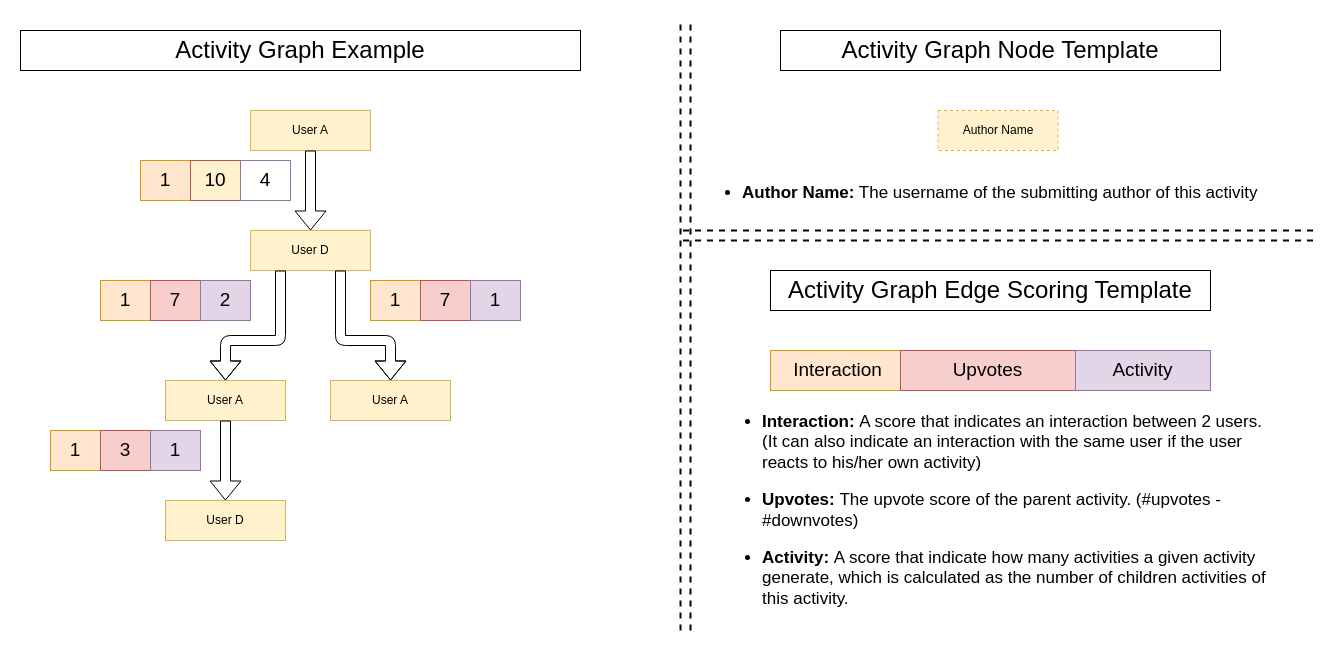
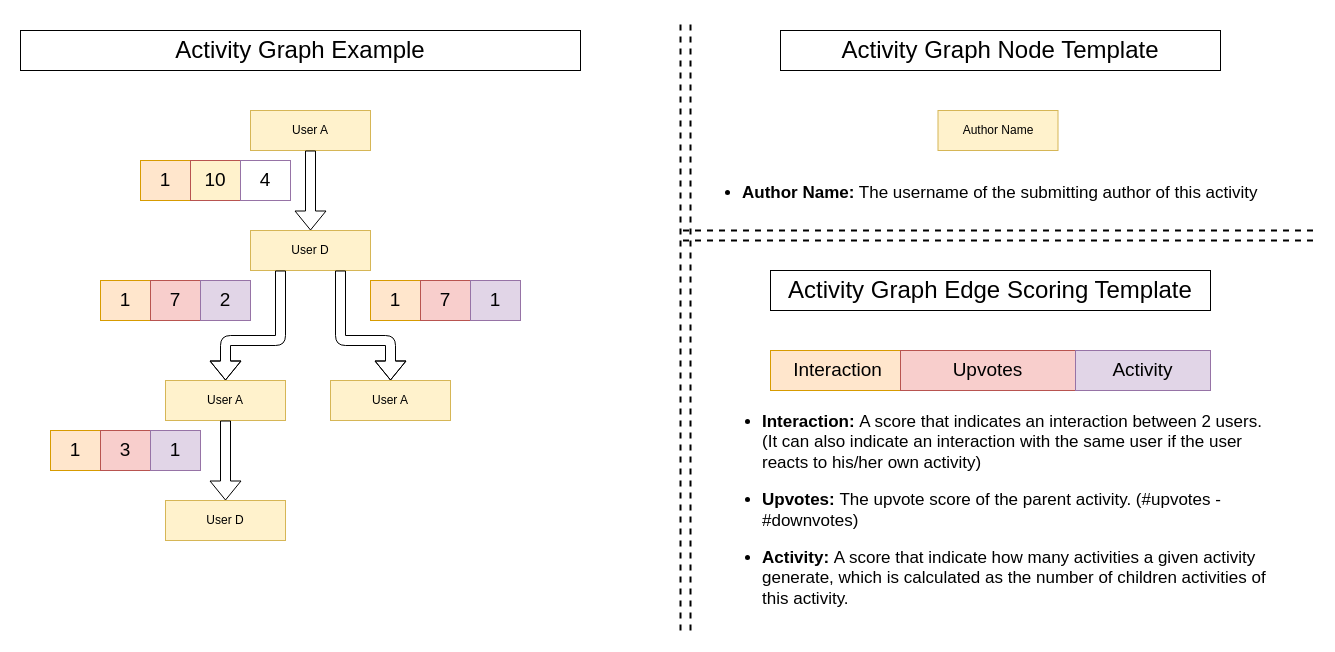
node "Author Name": style dashed -> solid
